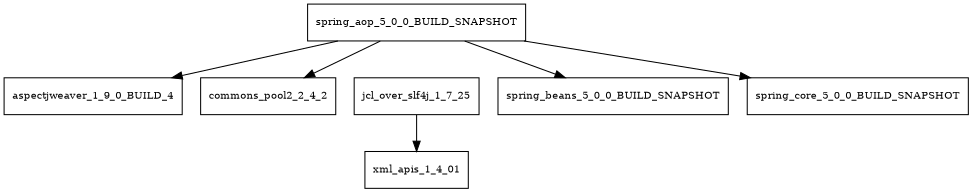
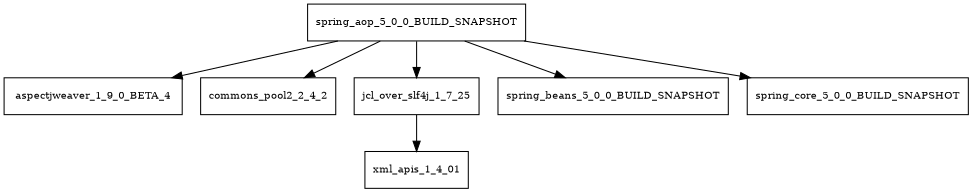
edge "spring_aop_5_0_0_BUILD_SNAPSHOT" -> "jcl_over_slf4j_1_7_25": added
node "aspectjweaver_1_9_0_BUILD_4": label "aspectjweaver_1_9_0_BUILD_4" -> "aspectjweaver_1_9_0_BETA_4"
